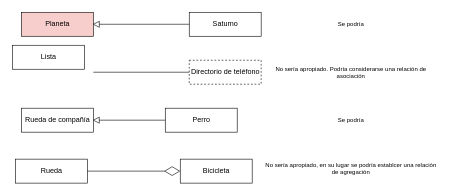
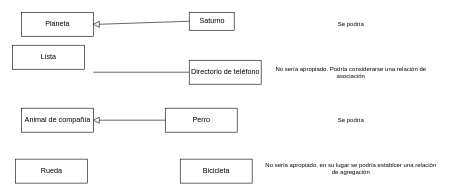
node "Planeta": fillcolor #f8cecc -> #ffffff
node "Saturno": size 72x24 -> 45x18
node "Directorio de teléfono": style dashed -> solid
node "Rueda de compañía": label "Rueda de compañía" -> "Animal de compañía"
edge "Rueda" -> "Bicicleta": removed
